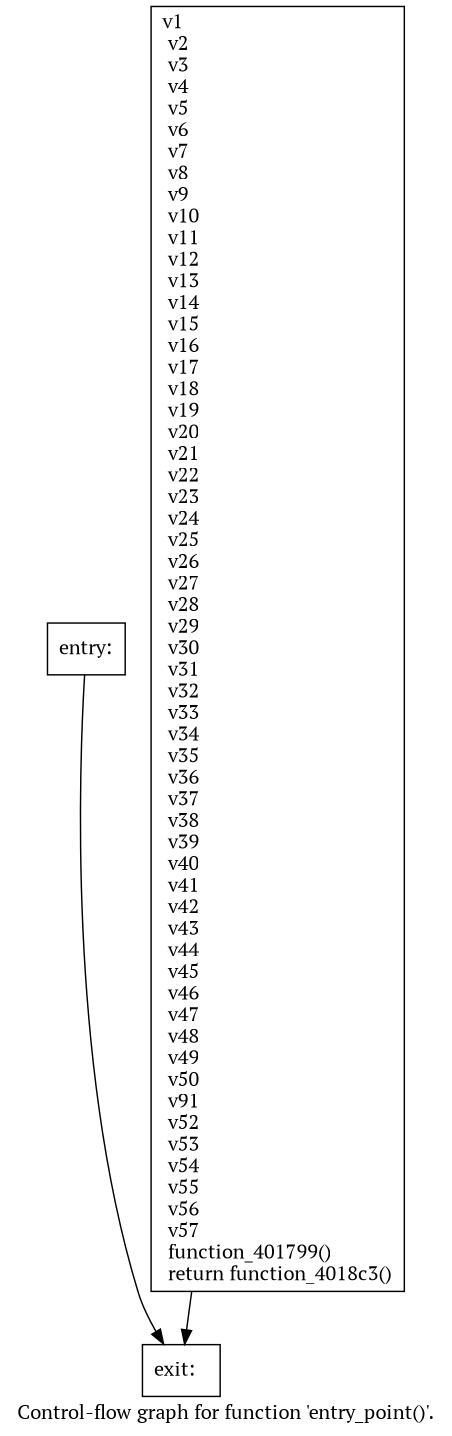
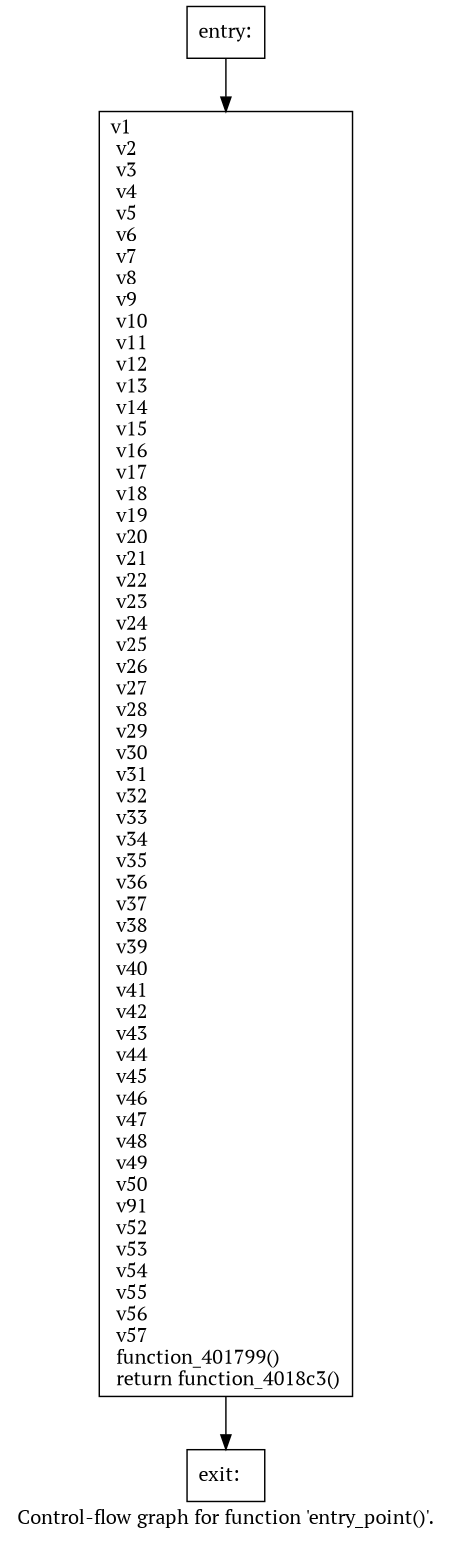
edge "entry:" -> "exit:": now "entry:" -> "v1"
